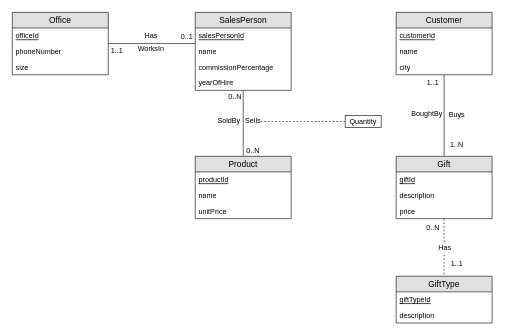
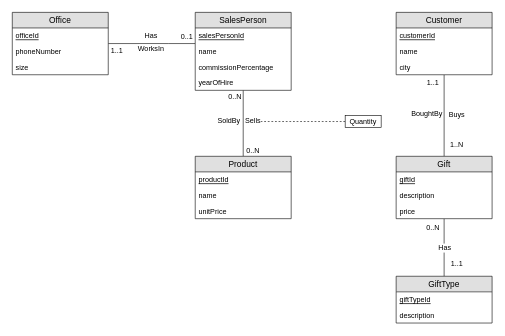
edge "Gift" -- "GiftType": style dashed -> solid
